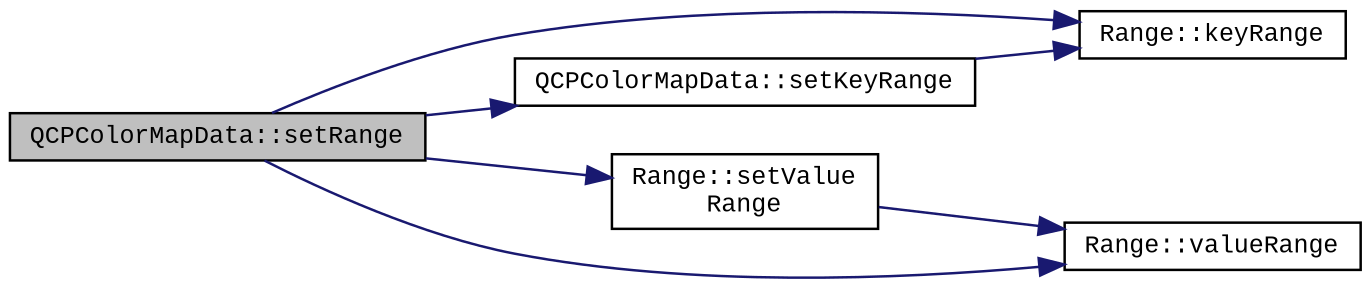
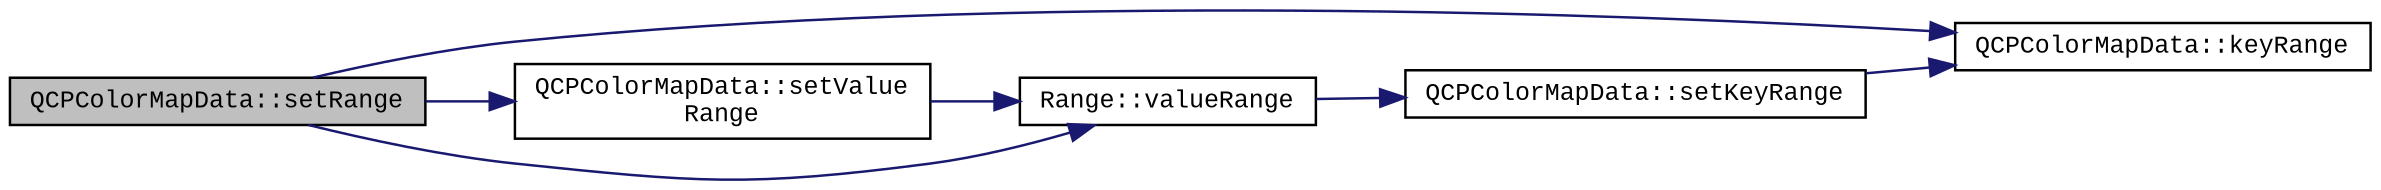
node "Range::keyRange": label "Range::keyRange" -> "QCPColorMapData::keyRange"
edge "QCPColorMapData::setRange" -> "QCPColorMapData::setKeyRange": now "Range::valueRange" -> "QCPColorMapData::setKeyRange"
node "Range::setValue Range": label "Range::setValue Range" -> "QCPColorMapData::setValue Range"
